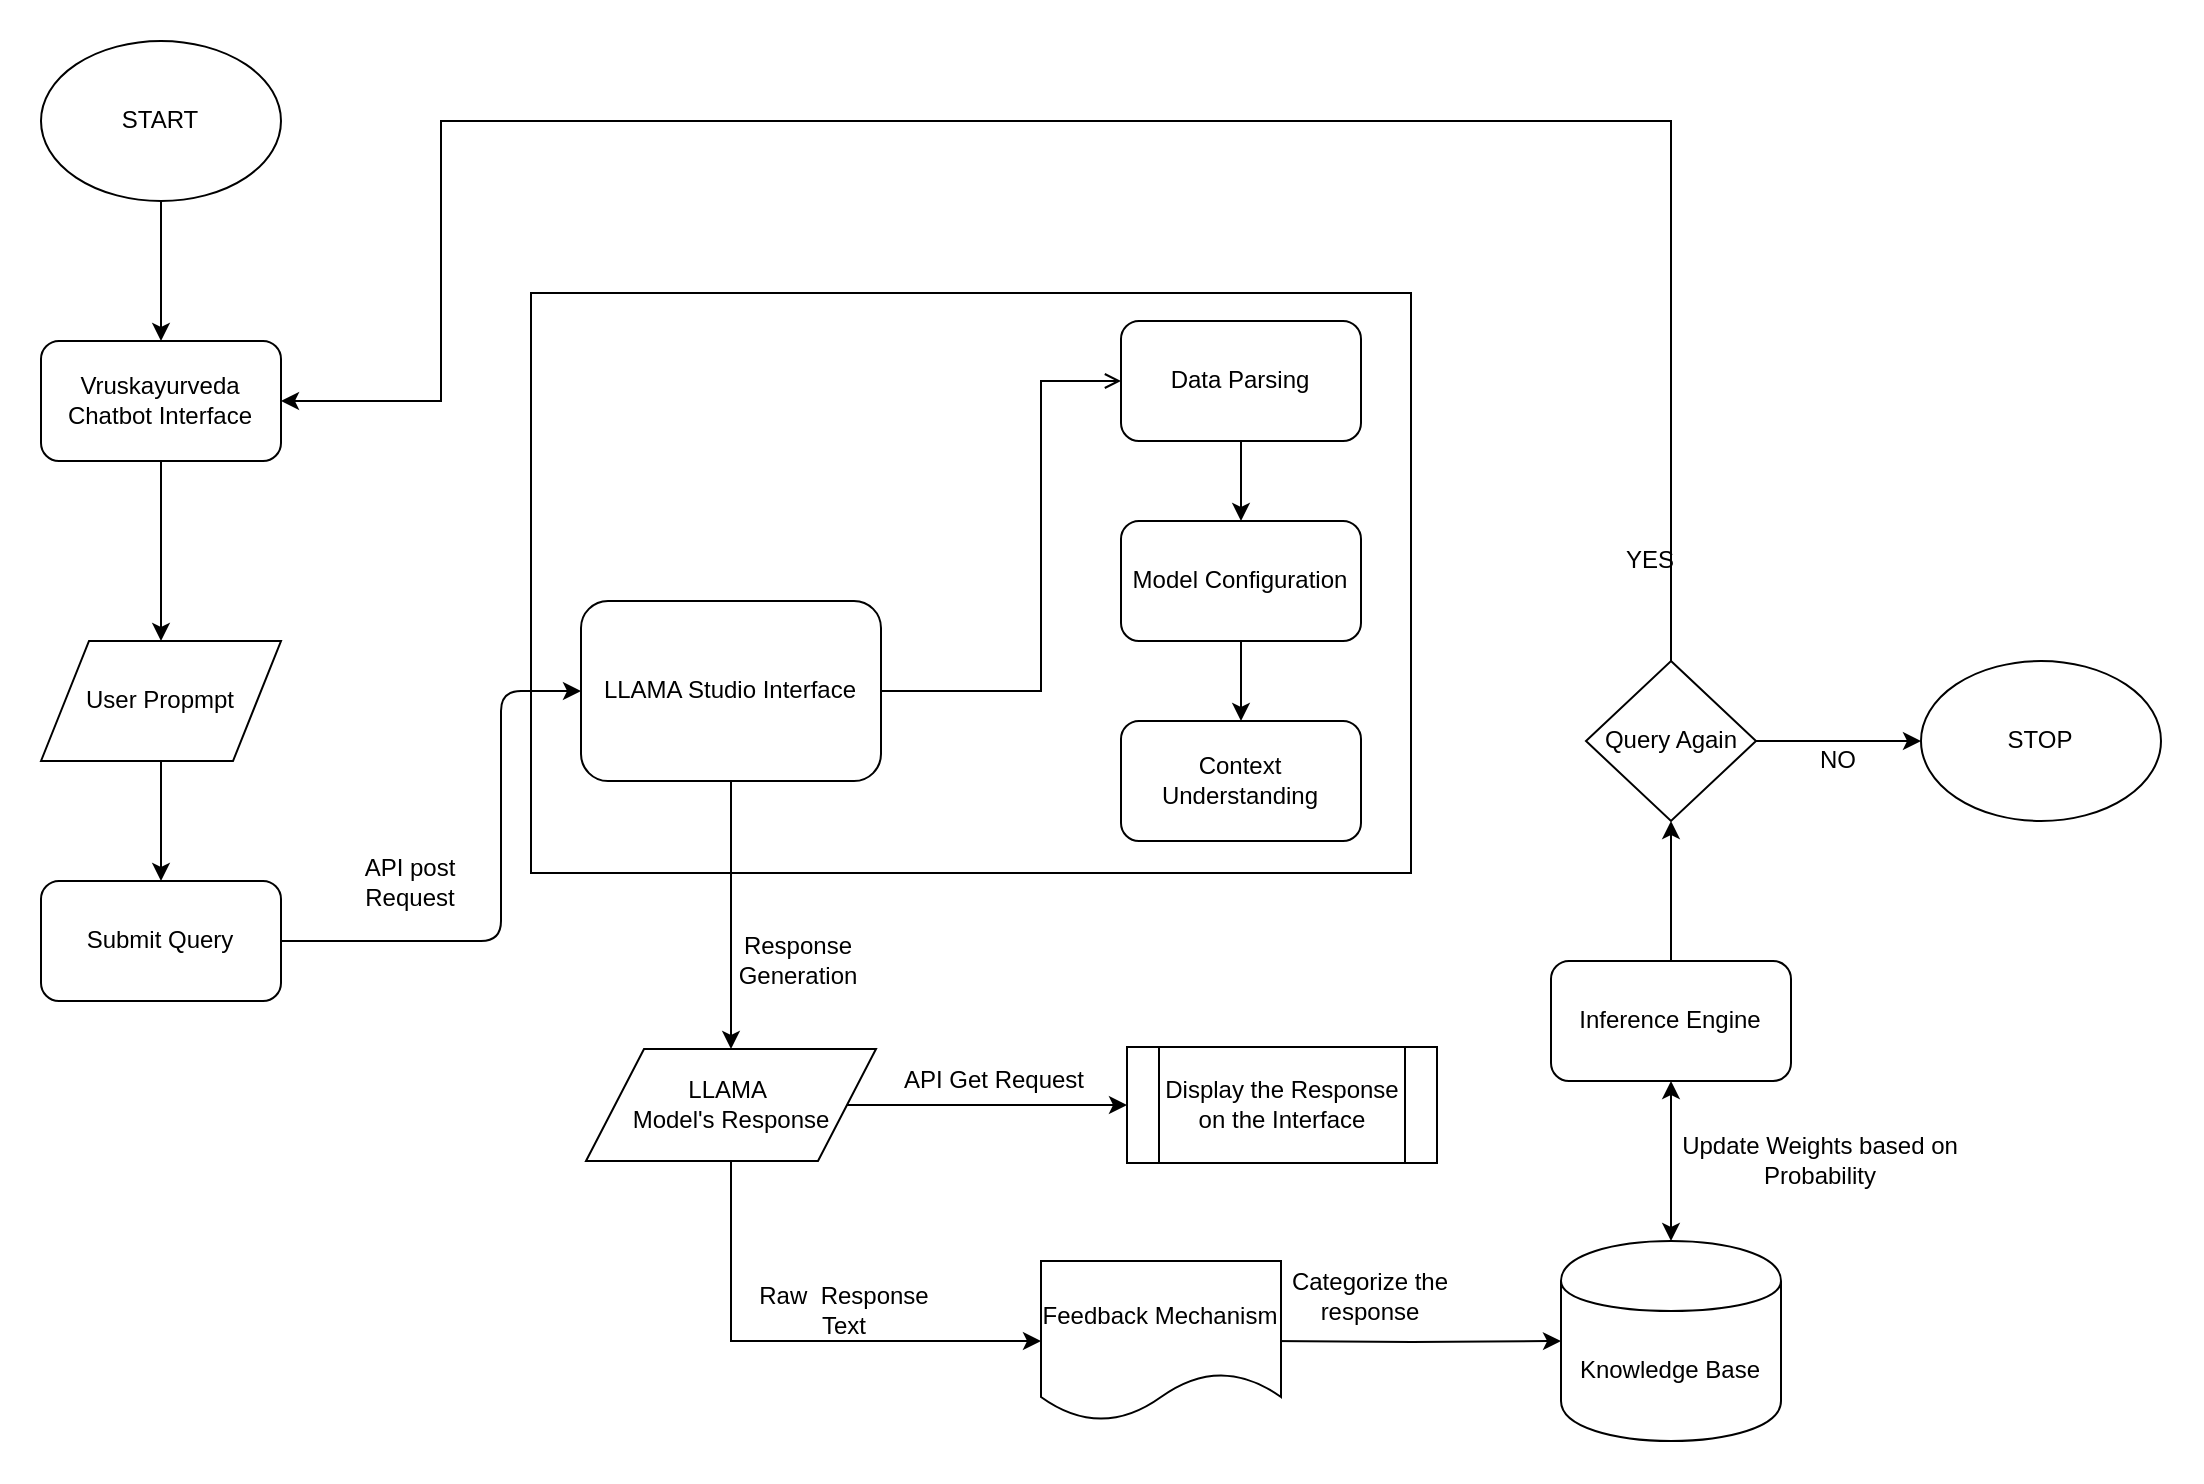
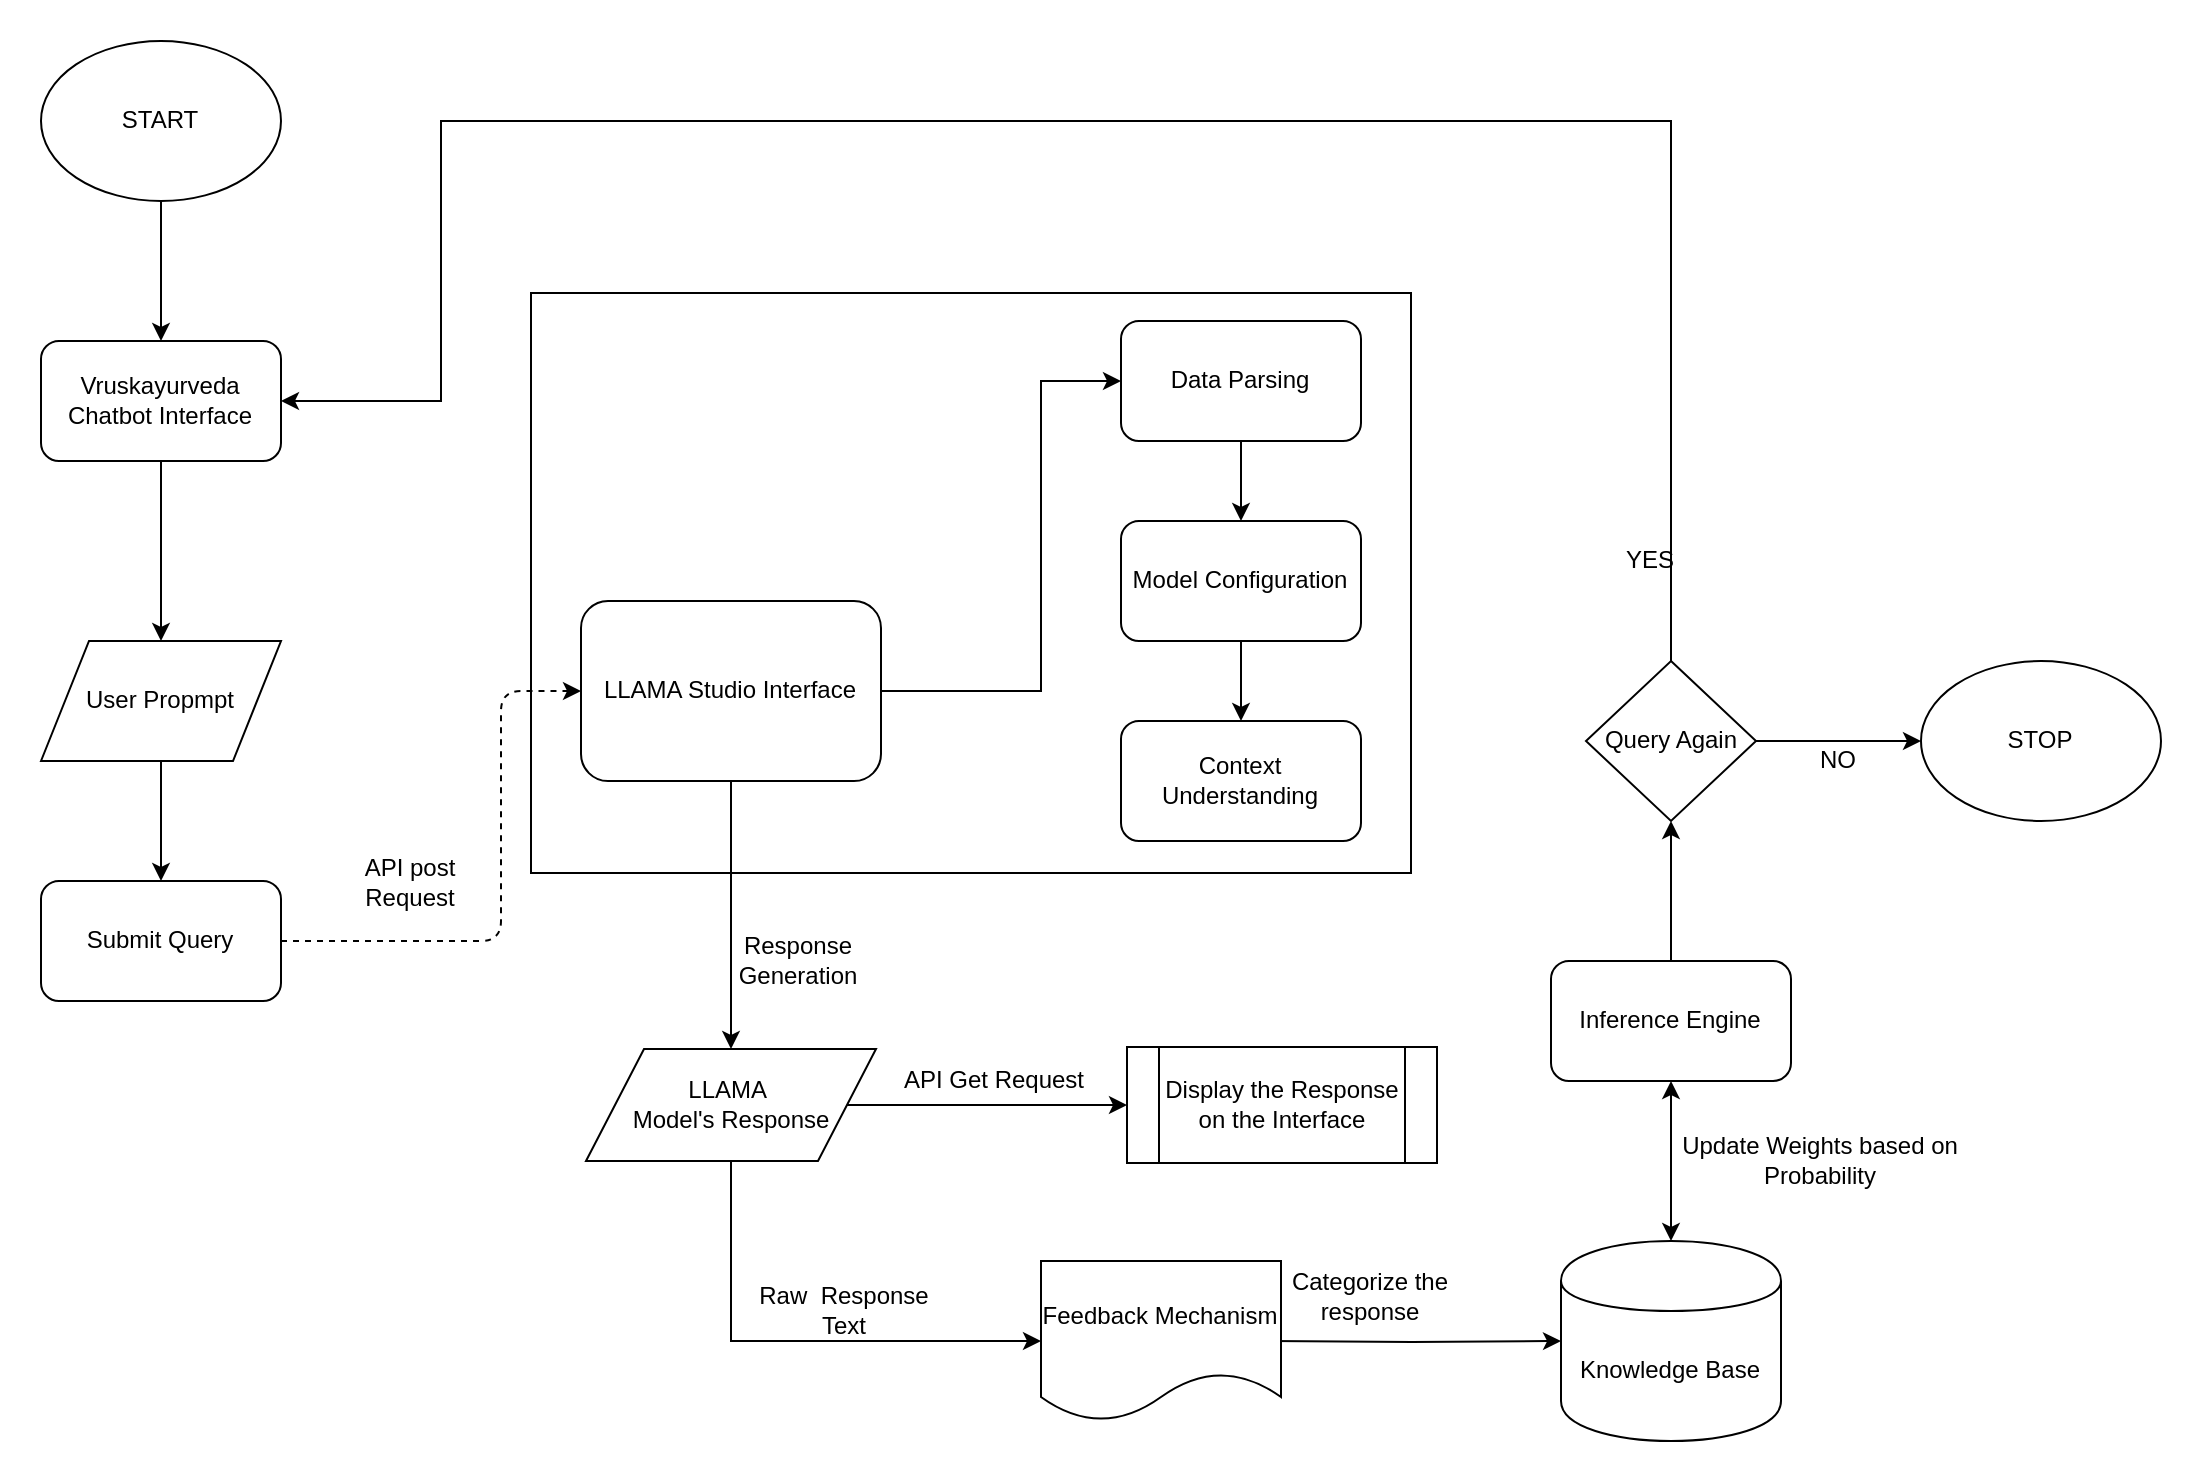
edge "LLAMA Studio Interface" -> "Data Parsing": arrowhead open -> classic
edge "Submit Query" -> "LLAMA Studio Interface": style solid -> dashed
